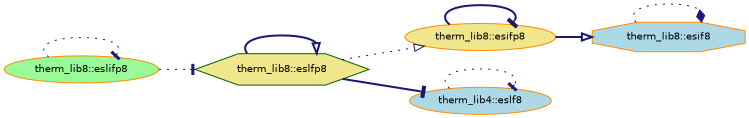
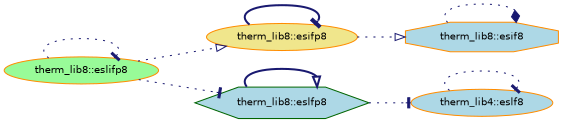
edge "therm_lib8::esifp8" -> "therm_lib8::esif8": style bold -> dotted
edge "therm_lib8::eslfp8" -> "therm_lib8::esifp8": now "therm_lib8::eslifp8" -> "therm_lib8::esifp8"
node "therm_lib8::eslfp8": fillcolor khaki -> lightblue
edge "therm_lib8::eslfp8" -> "therm_lib4::eslf8": style bold -> dotted
